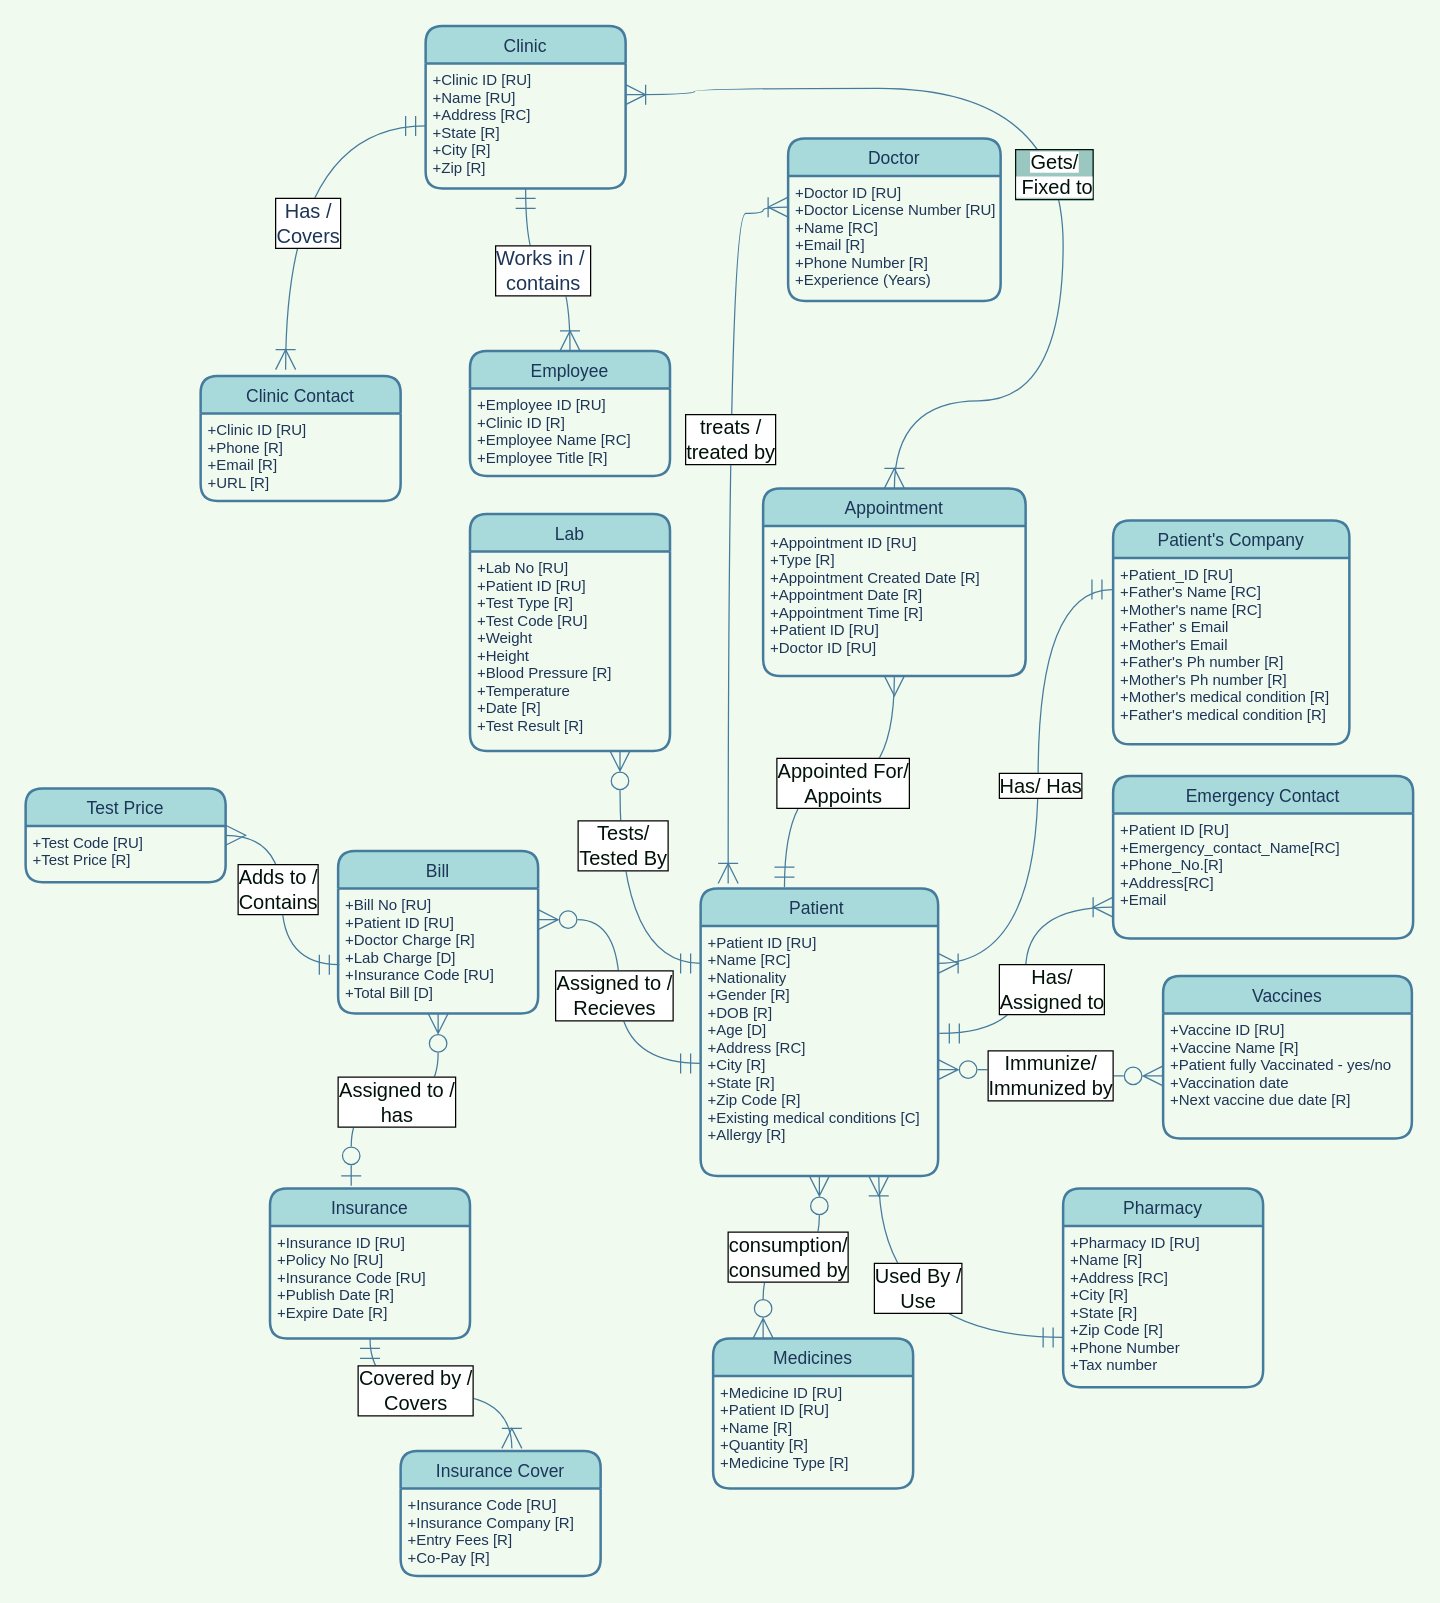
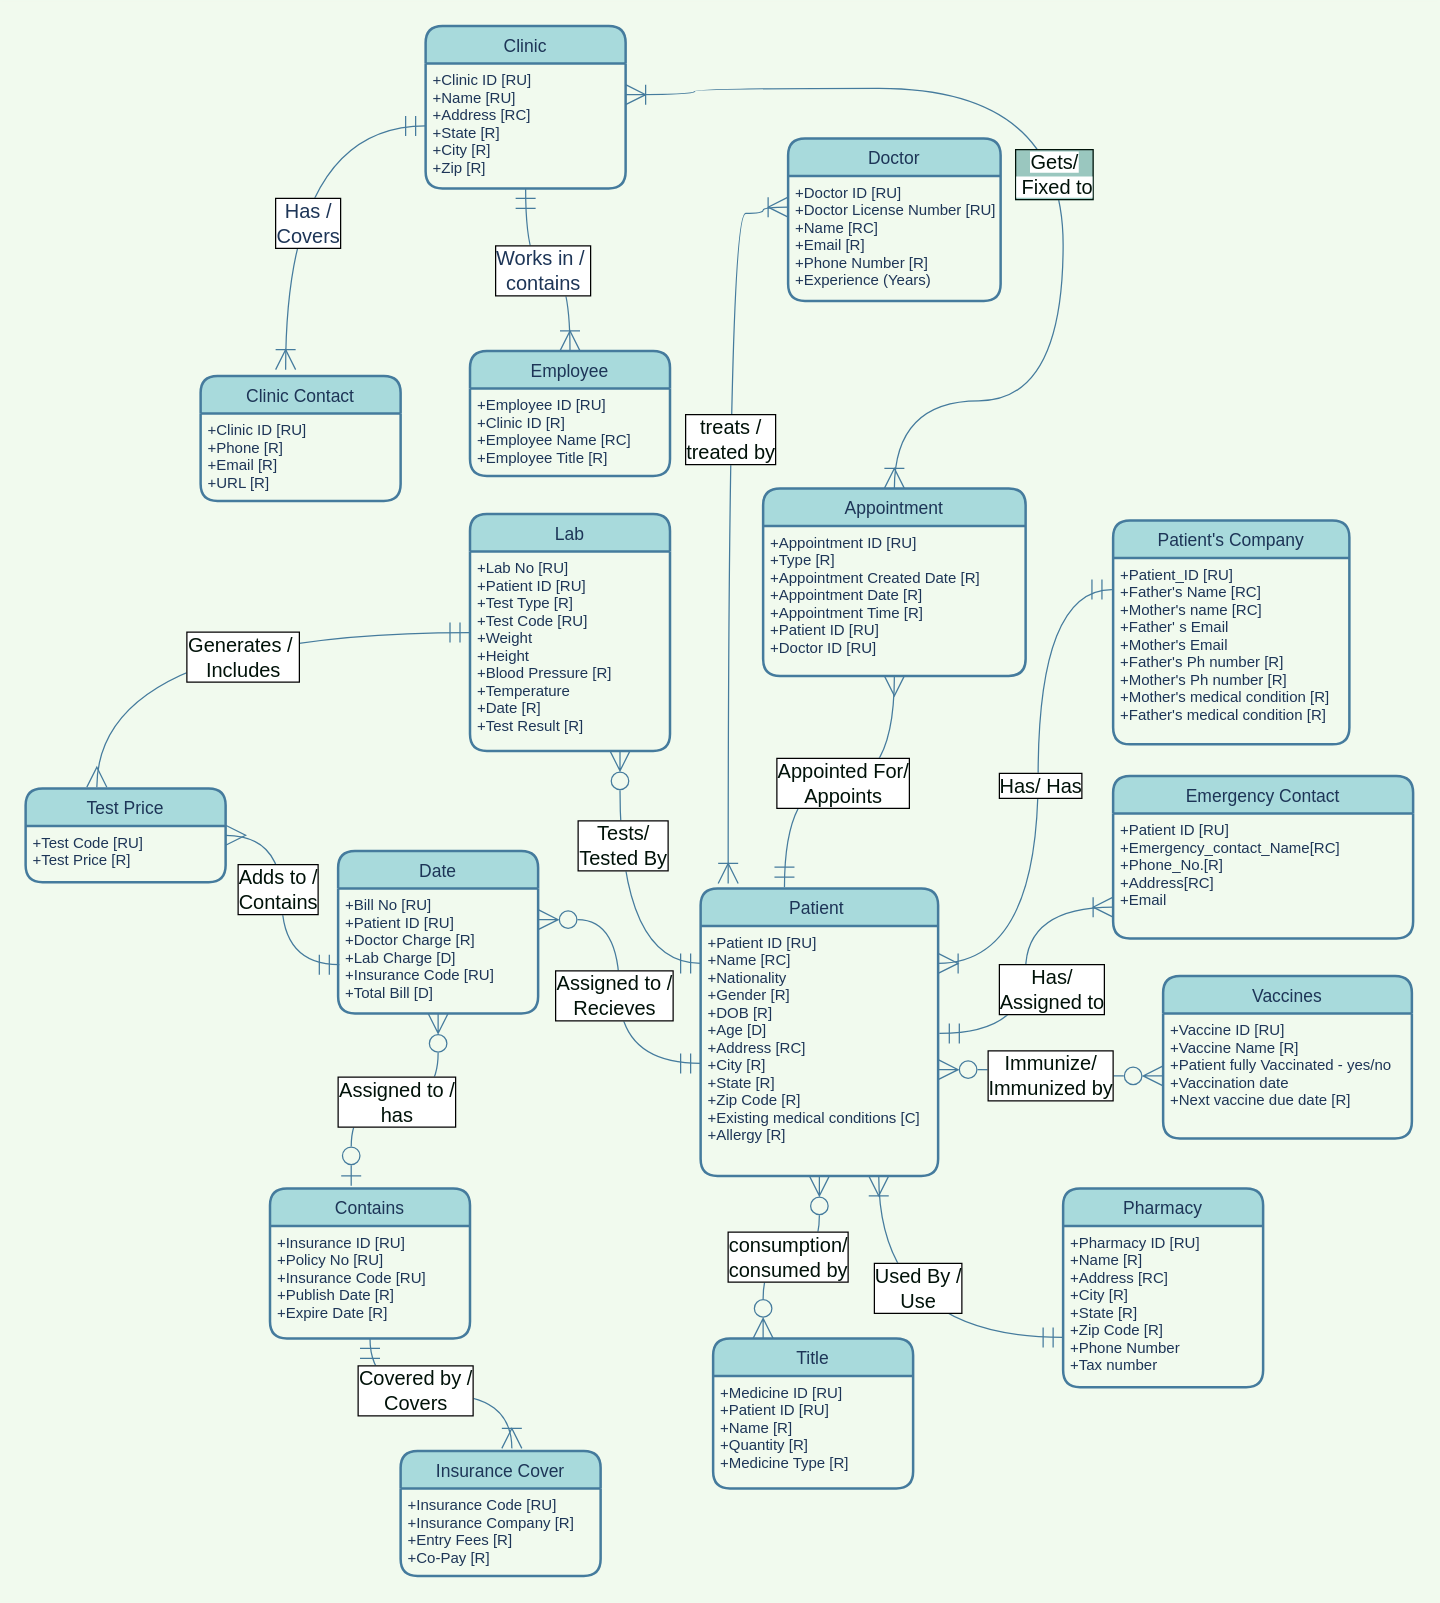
edge "Lab" -- "Test Price": added, label "Generates / Includes"
node "Bill": label "Bill" -> "Date"
node "Insurance": label "Insurance" -> "Contains"
node "Medicines": label "Medicines" -> "Title"
